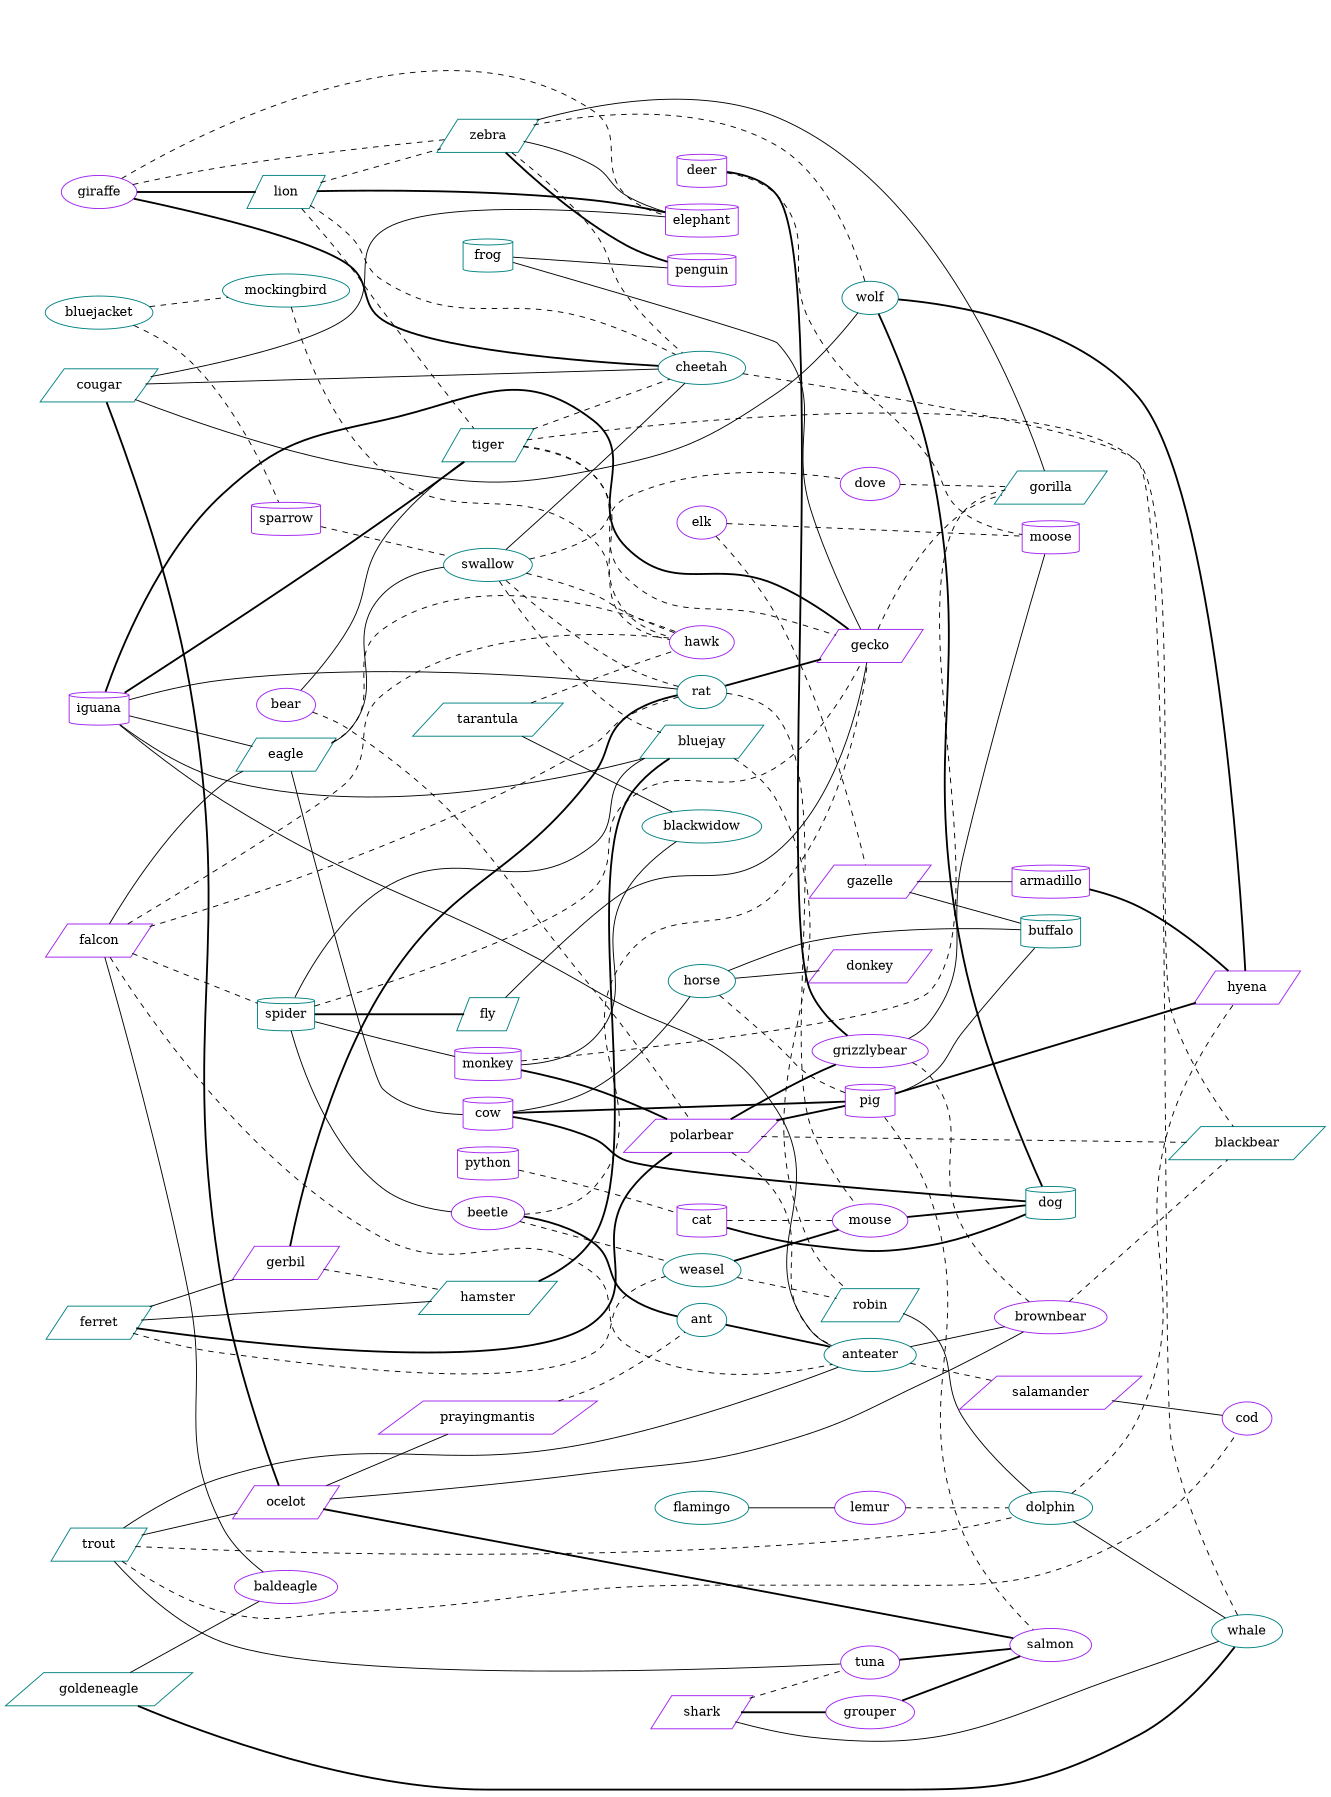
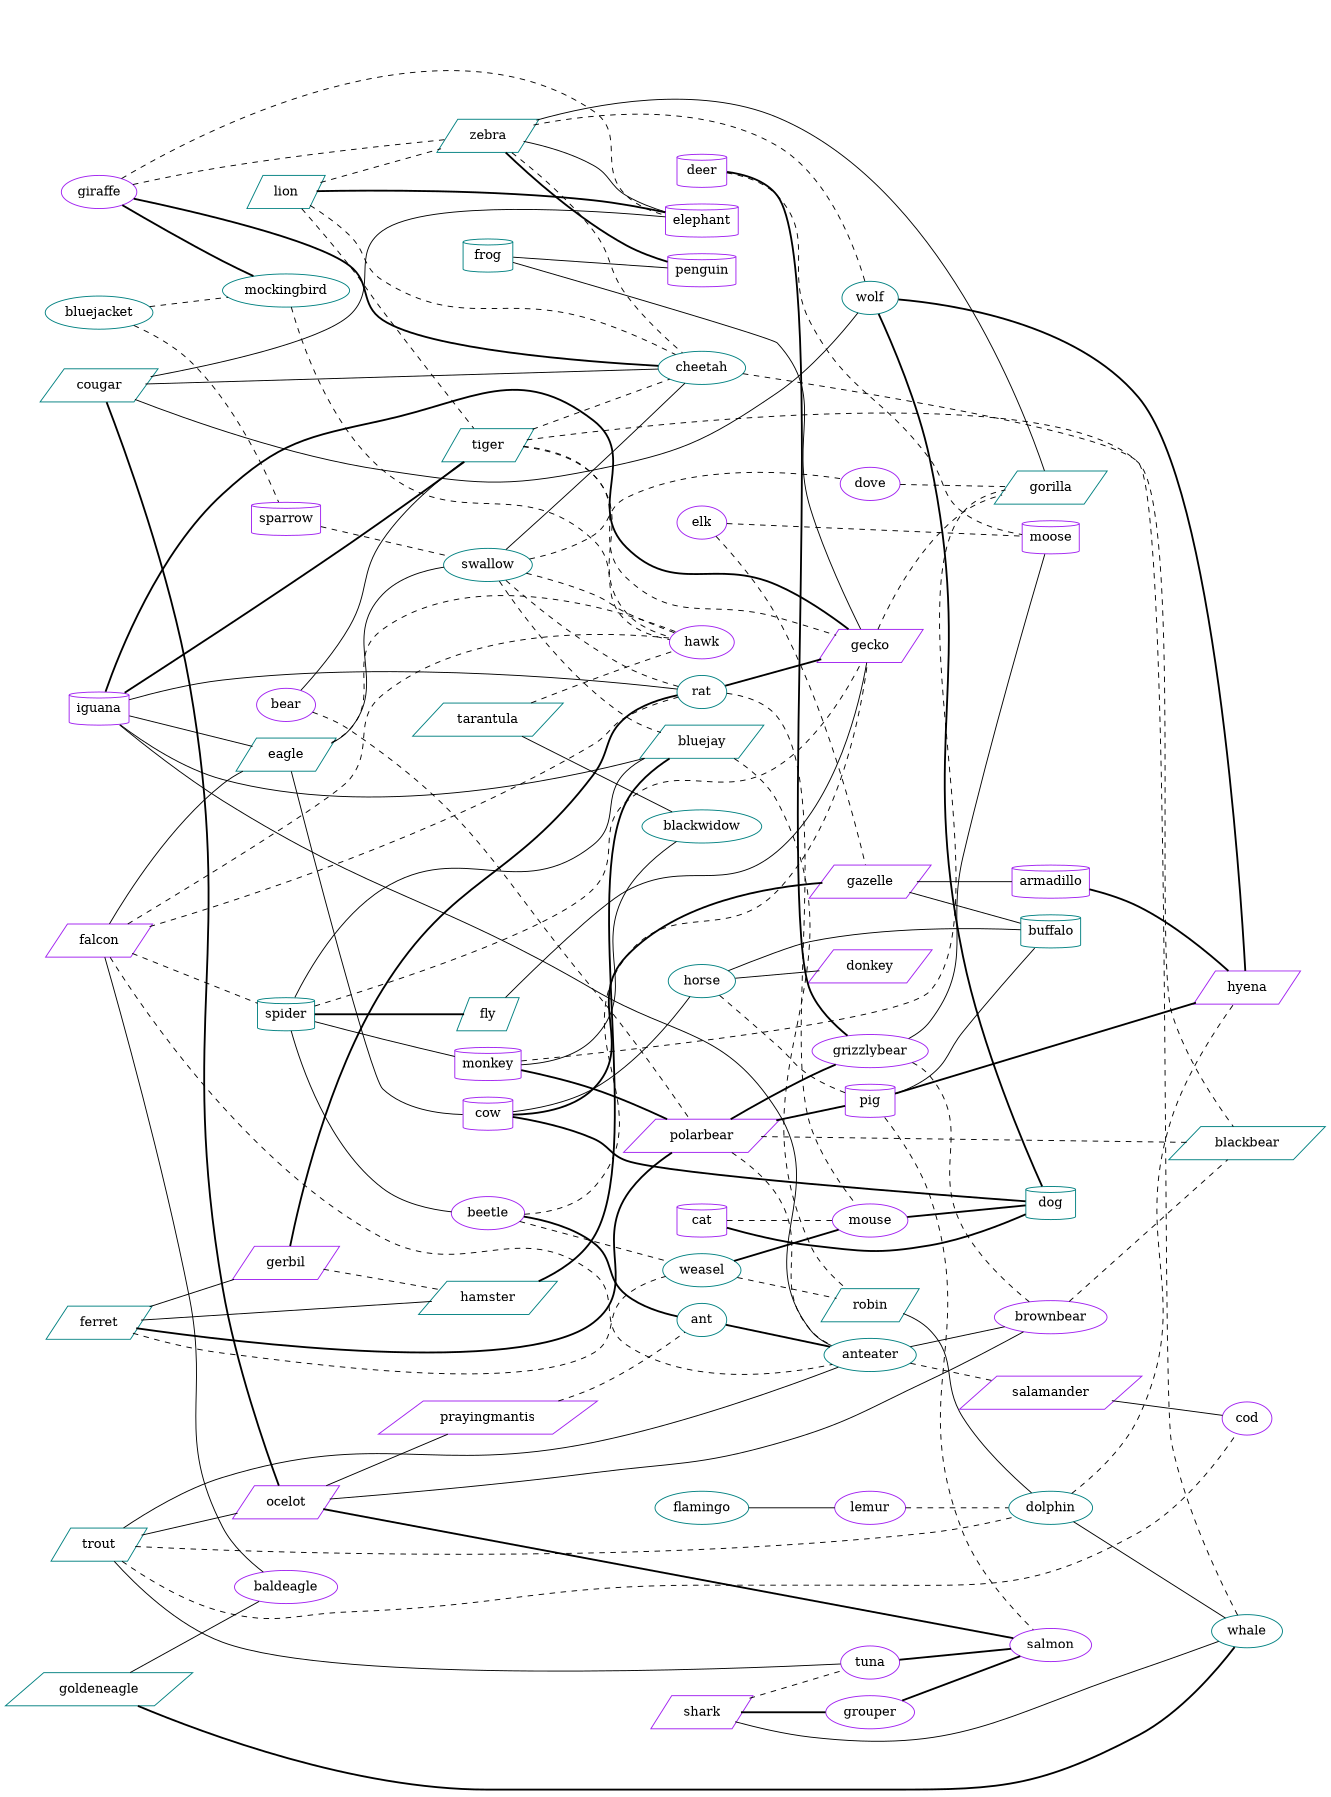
edge "giraffe" -- "lion": now "giraffe" -- "mockingbird"
edge "pig" -- "cow": now "gazelle" -- "cow"
node "python": removed
